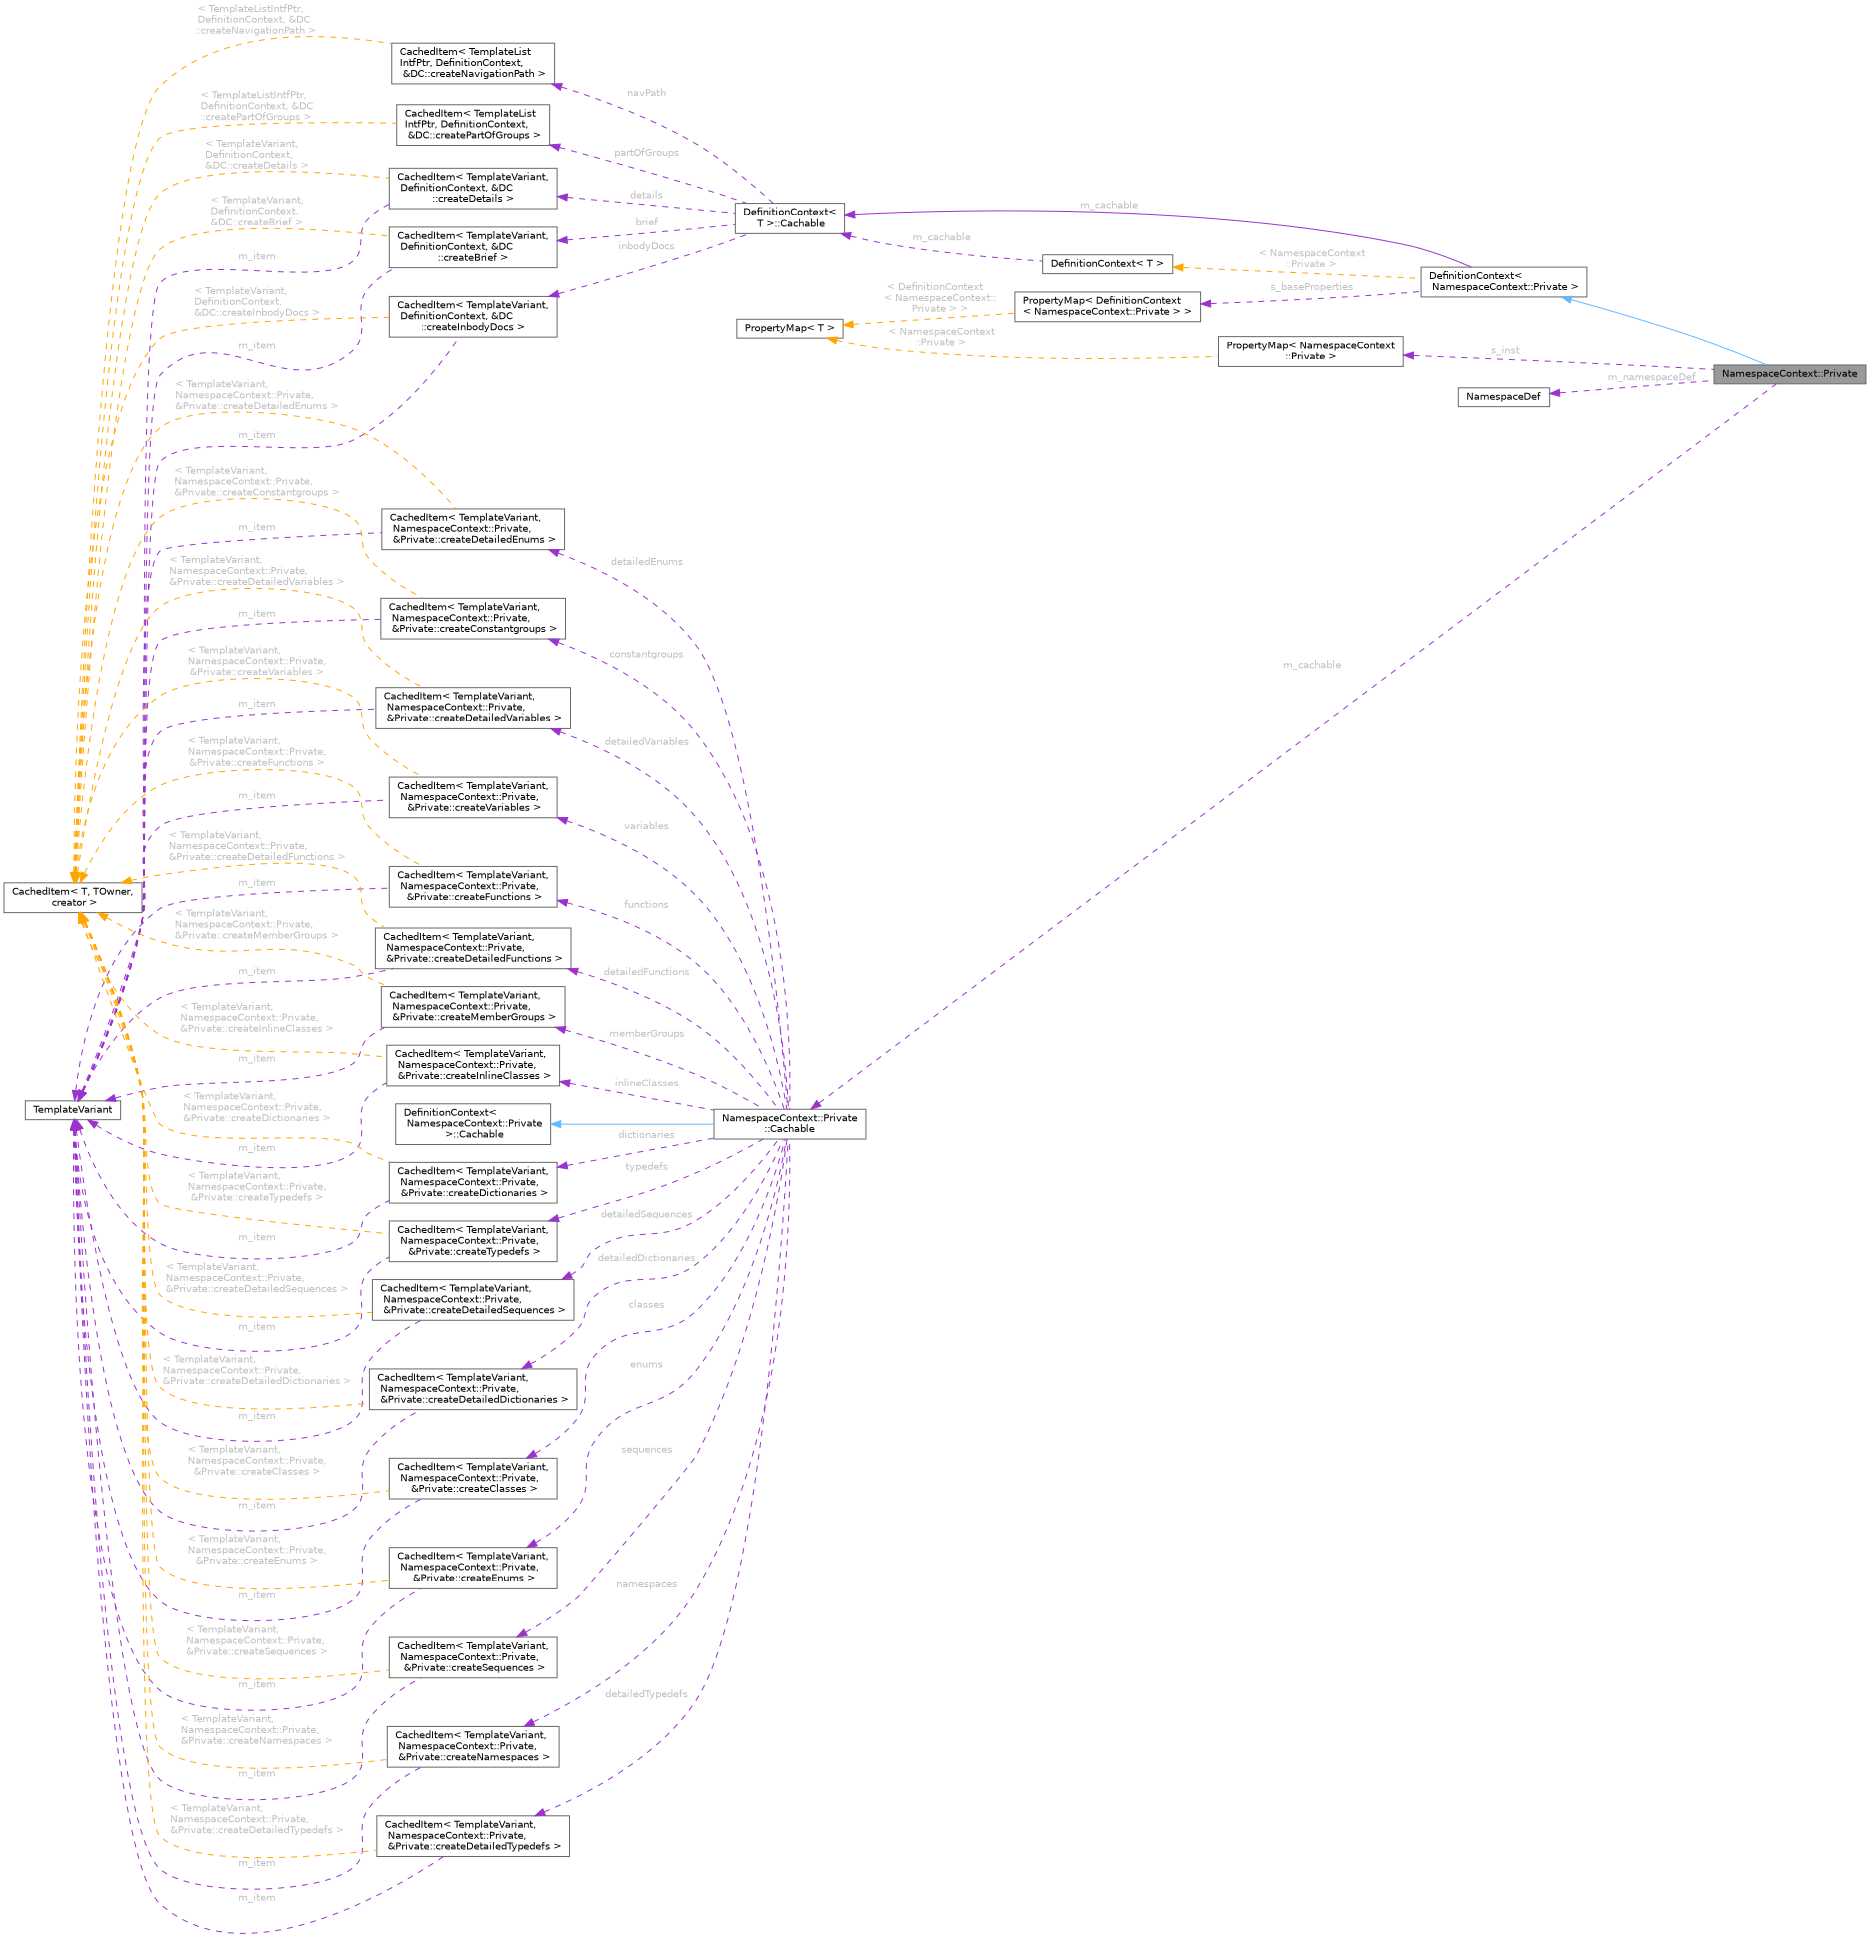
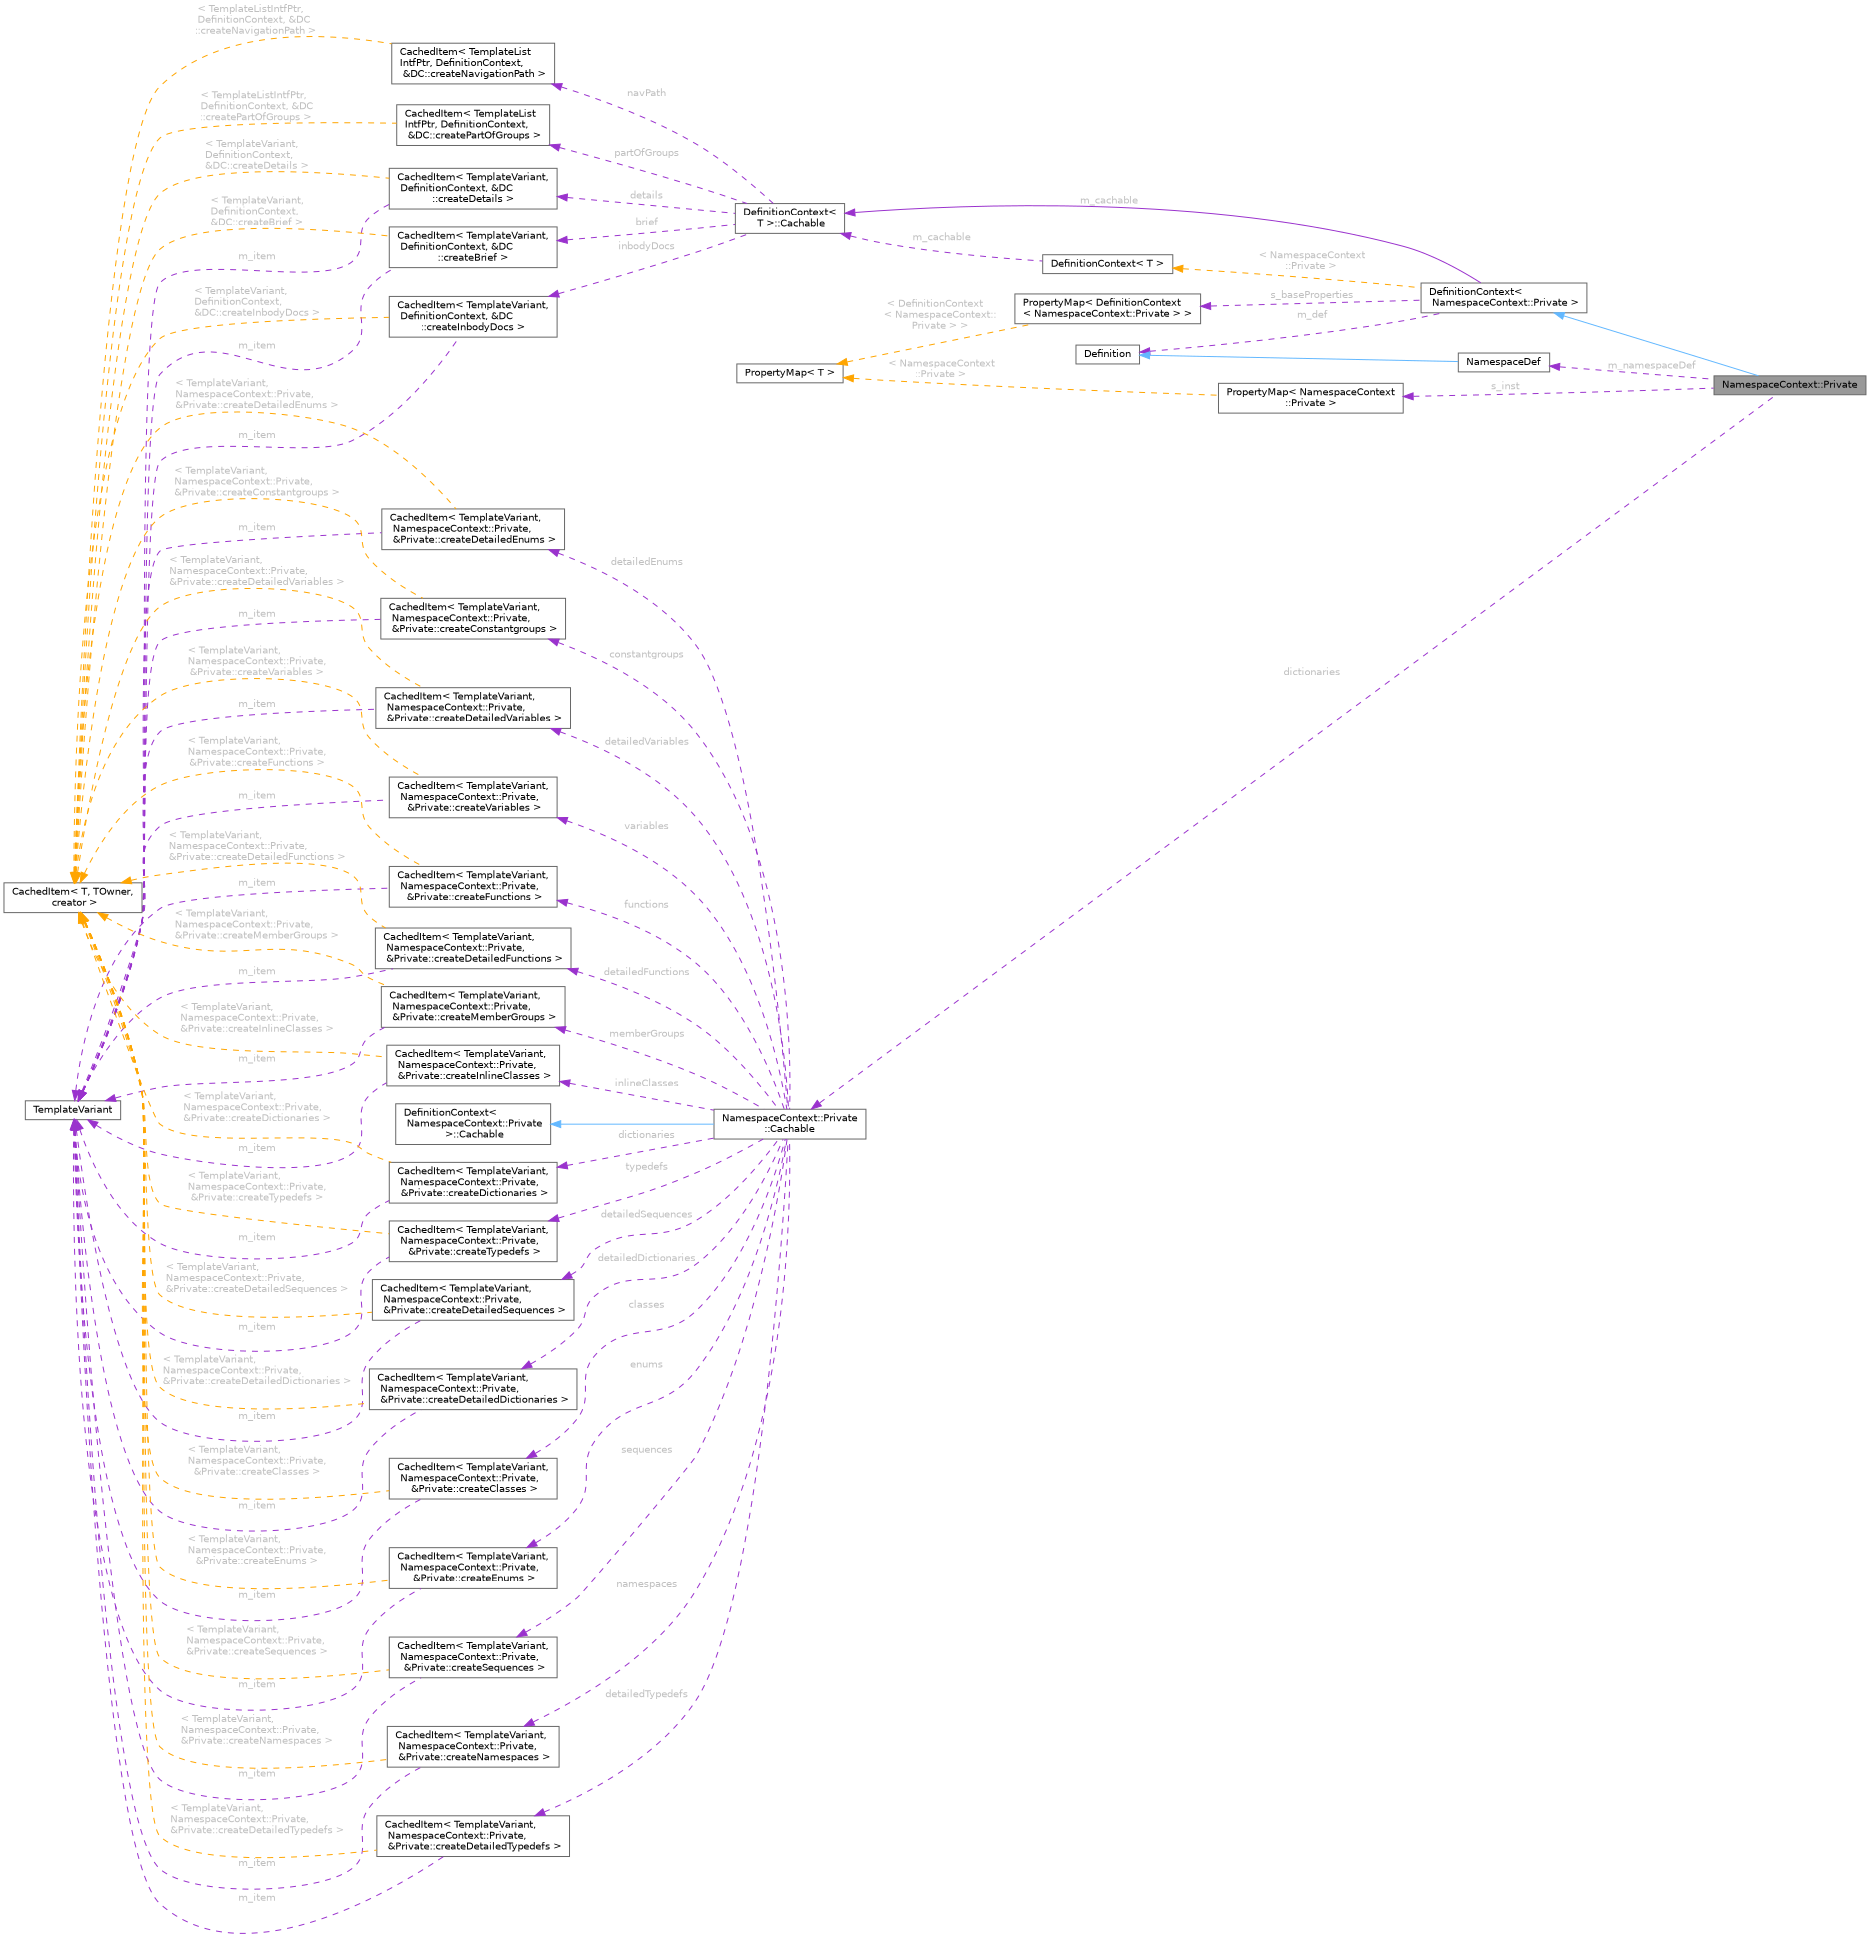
node "Definition": added
edge "NamespaceContext::Private" -> "NamespaceContext::Private ::Cachable": label " m_cachable" -> " dictionaries"
